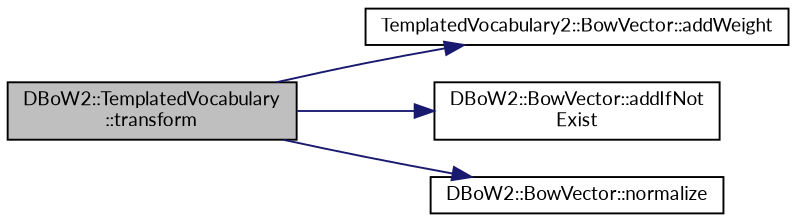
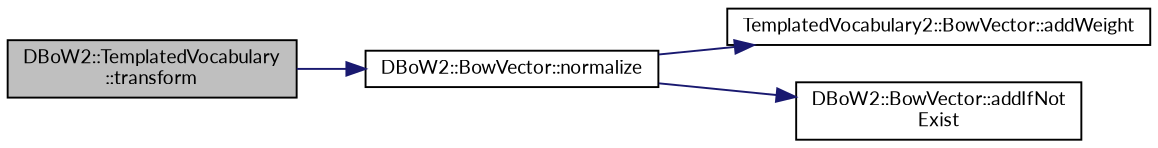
edge "DBoW2::TemplatedVocabulary ::transform" -> "TemplatedVocabulary2::BowVector::addWeight": now "DBoW2::BowVector::normalize" -> "TemplatedVocabulary2::BowVector::addWeight"
edge "DBoW2::TemplatedVocabulary ::transform" -> "DBoW2::BowVector::addIfNot Exist": now "DBoW2::BowVector::normalize" -> "DBoW2::BowVector::addIfNot Exist"
